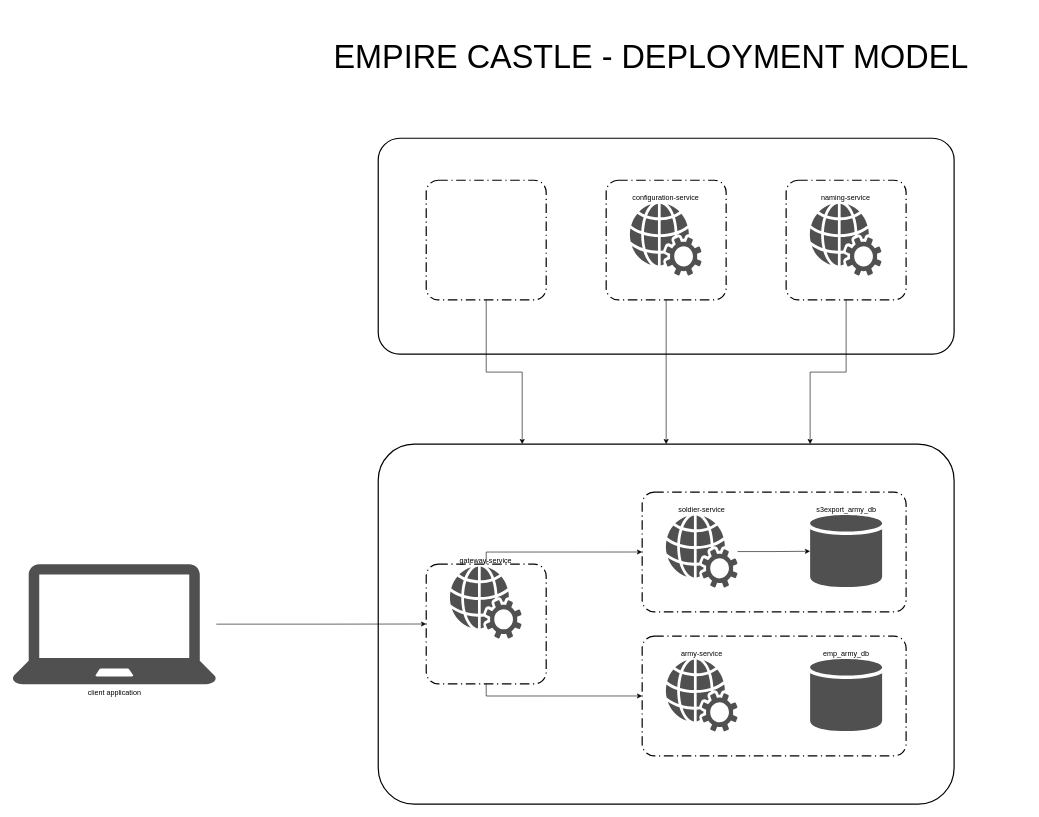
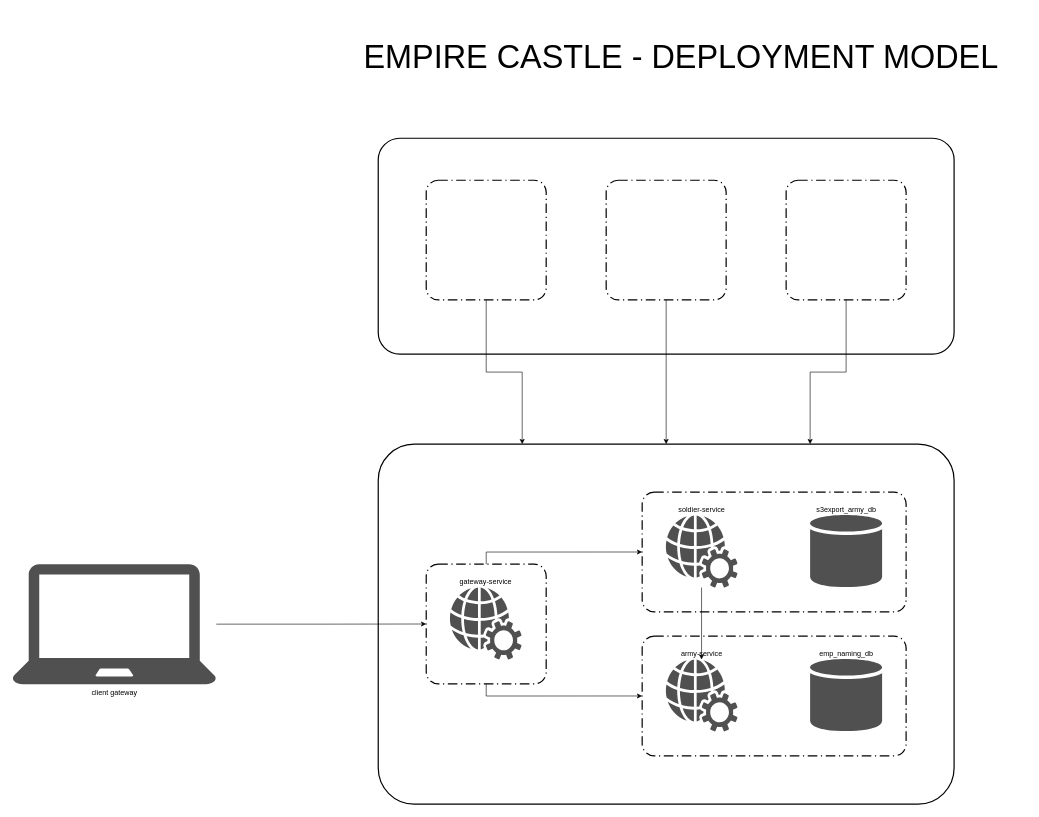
node "EMPIRE CASTLE - DEPLOYMENT MODEL": moved (651, 57) -> (681, 57)
node "configuration-service": removed
node "naming-service": removed
edge "soldier-service" -> "s3export_army_db": now "soldier-service" -> "army-service"
node "gateway-service": moved (486, 603) -> (486, 624)
node "emp_army_db": label "emp_army_db" -> "emp_naming_db"
node "client application": label "client application" -> "client gateway"
